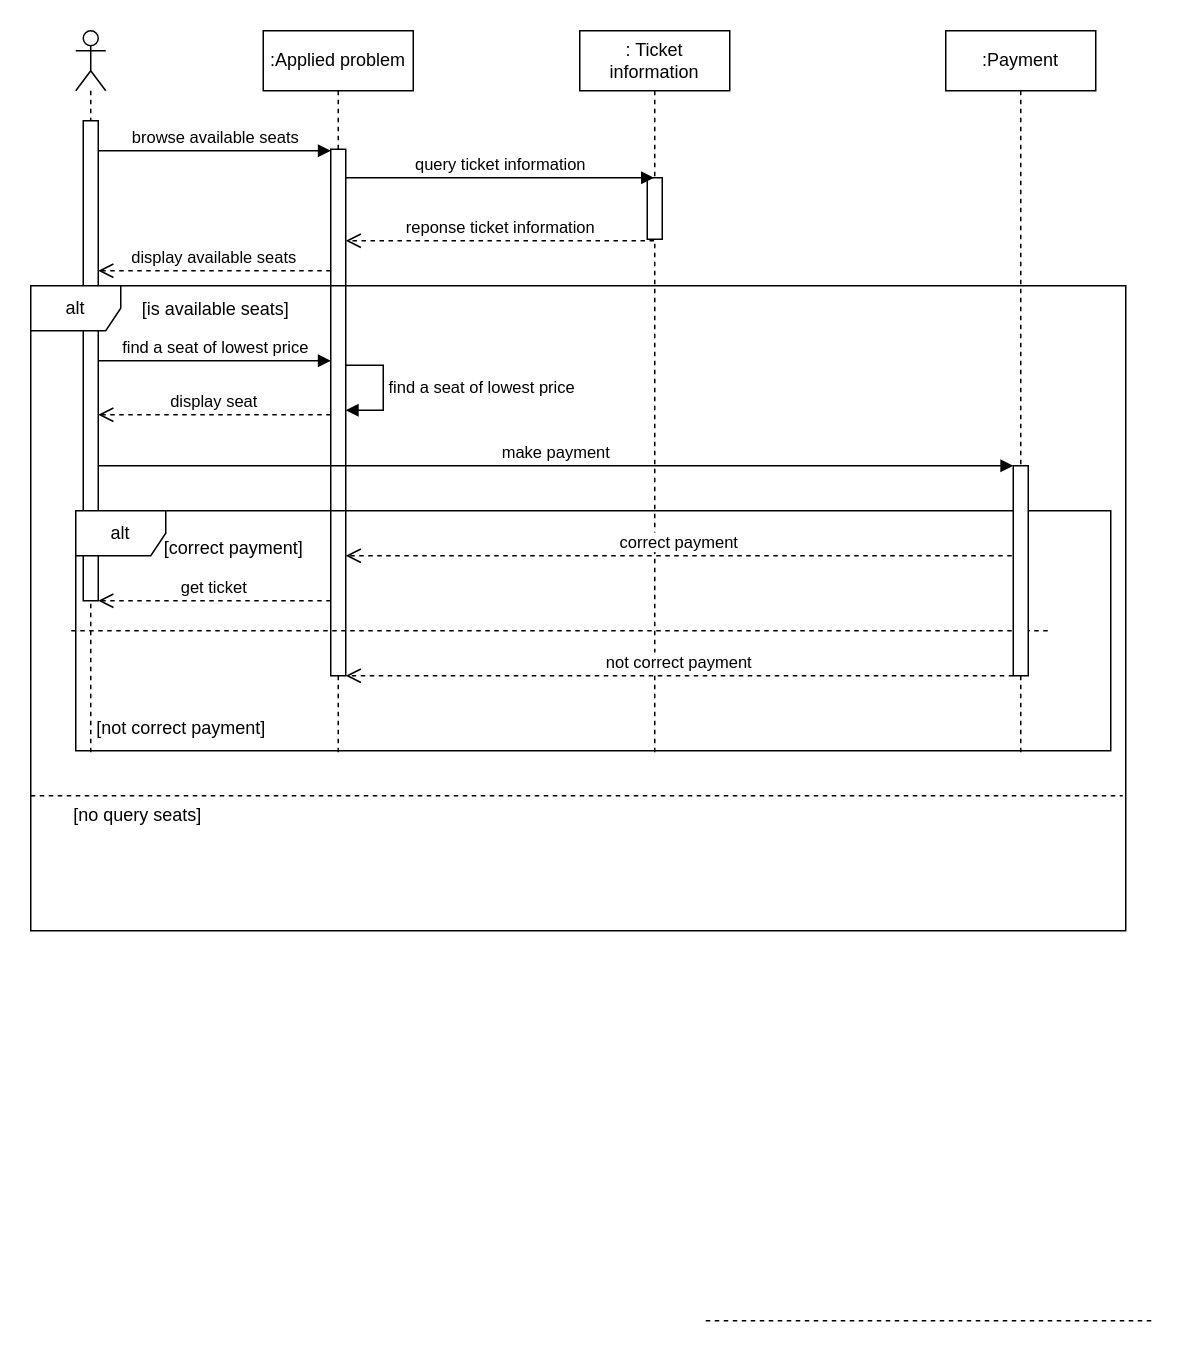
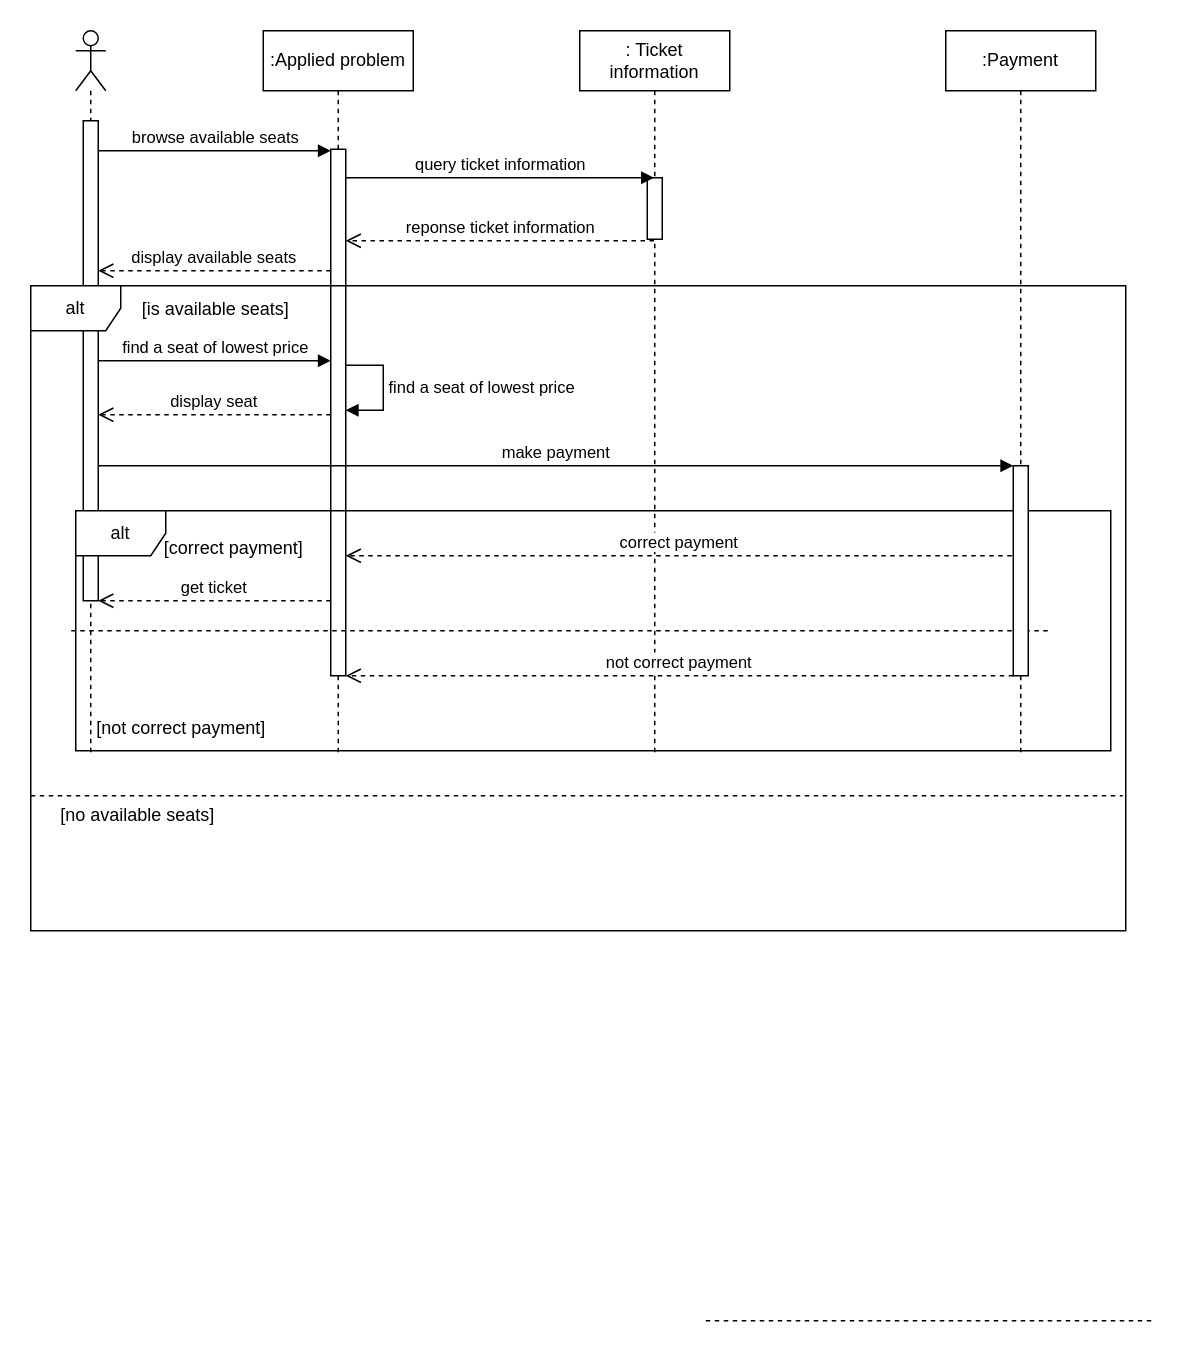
node "[no query seats]": label "[no query seats]" -> "[no available seats]"
